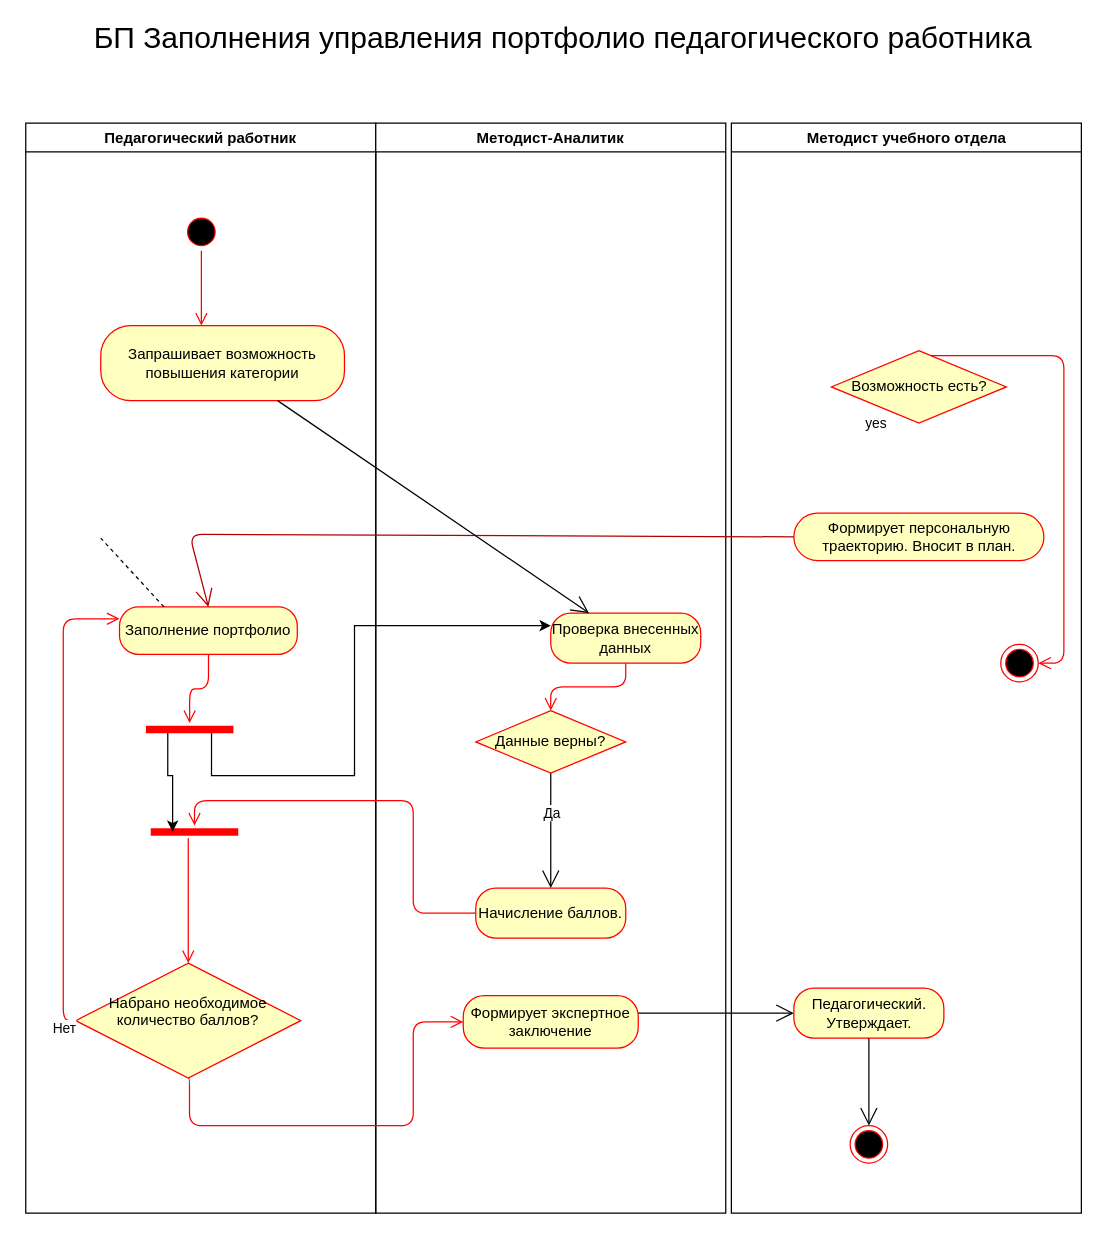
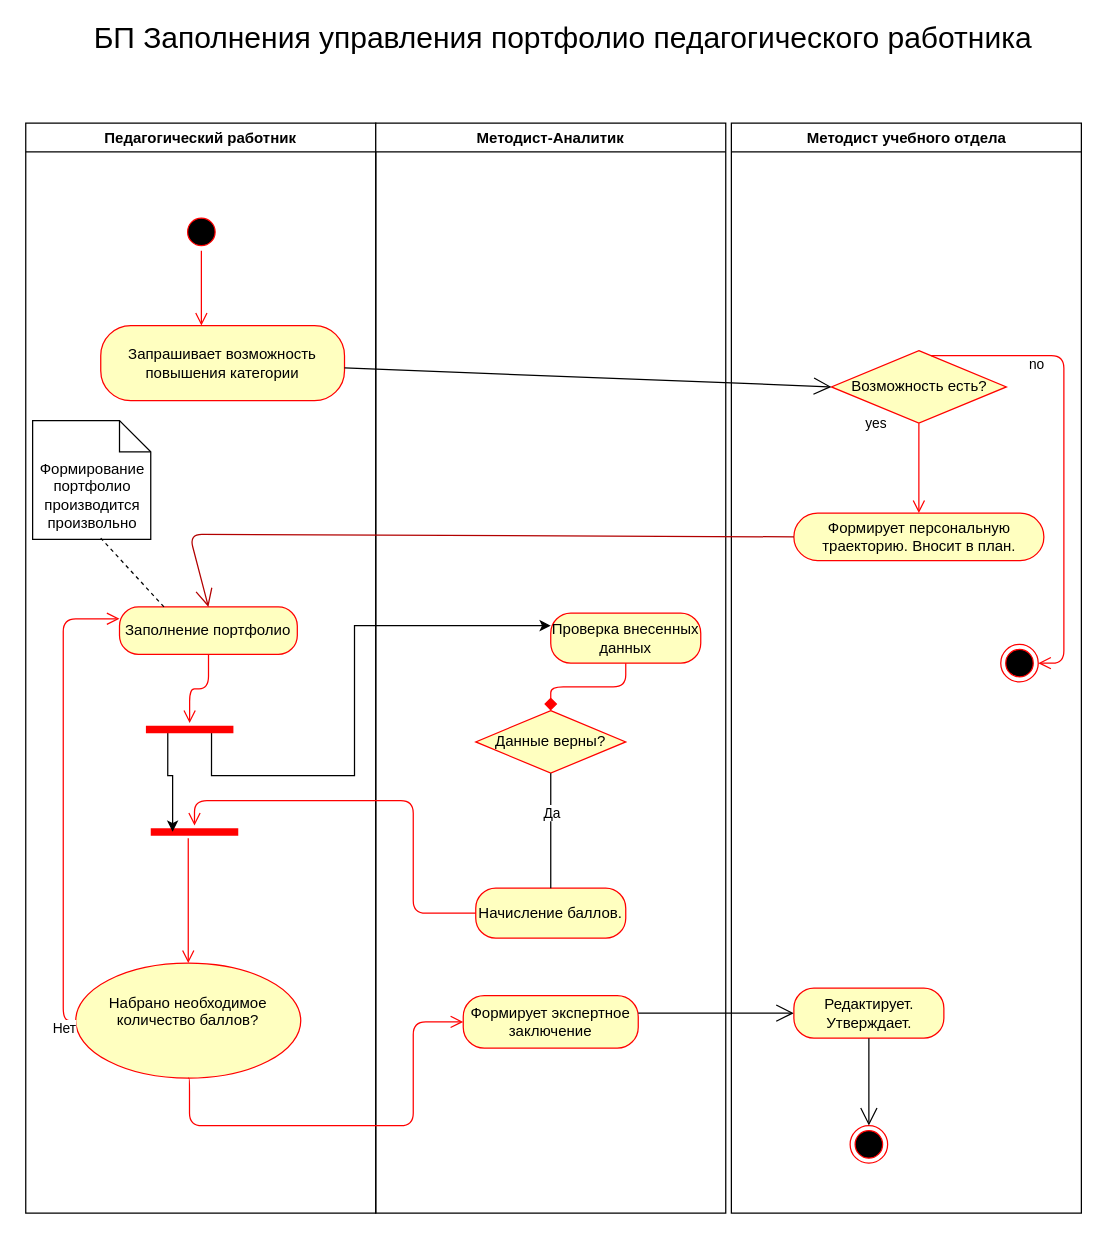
edge "Возможность есть?" -> "Формирует персональную траекторию. Вносит в план.": added, label "no"
node "Формирование портфолио производится произвольно": added
edge "Запрашивает возможность повышения категории" -> "Проверка внесенных данных": now "Запрашивает возможность повышения категории" -> "Возможность есть?"
edge "Проверка внесенных данных" -> "Данные верны?": arrowhead open -> diamond
edge "Данные верны?" -> "Начисление баллов.": arrowhead open -> none
node "Педагогический. Утверждает.": label "Педагогический. Утверждает." -> "Редактирует. Утверждает."
node "Набрано необходимое количество баллов?": shape diamond -> ellipse
